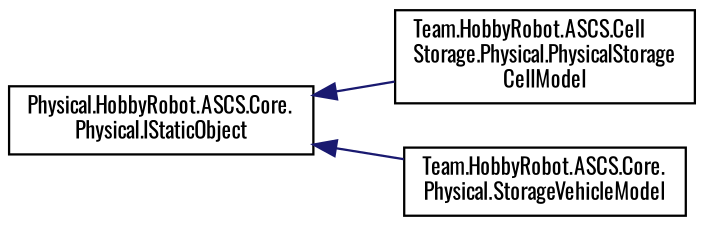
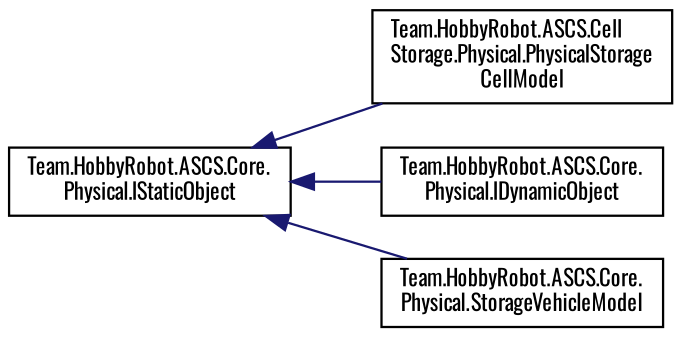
node "Physical.HobbyRobot.ASCS.Core. Physical.IStaticObject": label "Physical.HobbyRobot.ASCS.Core. Physical.IStaticObject" -> "Team.HobbyRobot.ASCS.Core. Physical.IStaticObject"
node "Team.HobbyRobot.ASCS.Core. Physical.IDynamicObject": added
